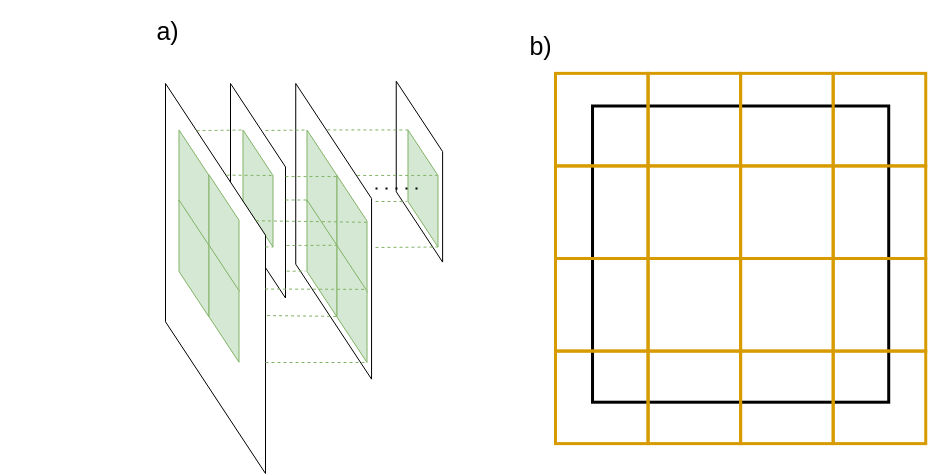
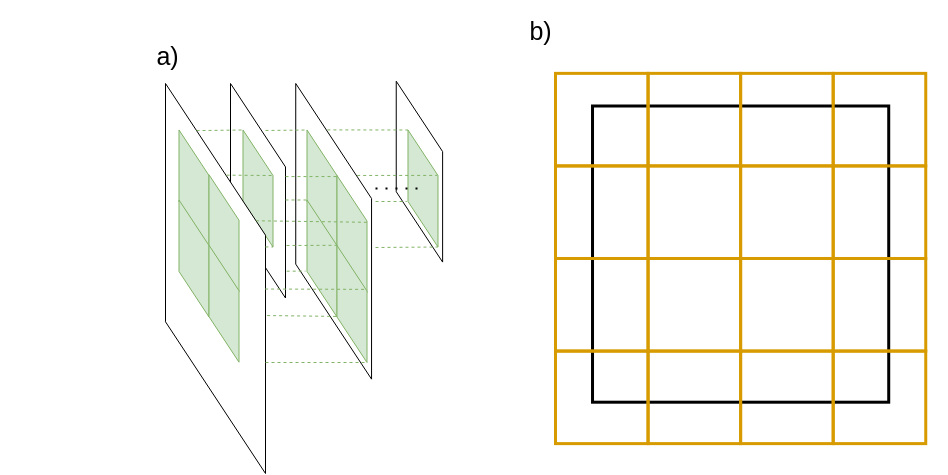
node "a)": moved (168, 31) -> (168, 56)
node "b)": moved (541, 46) -> (541, 31)
